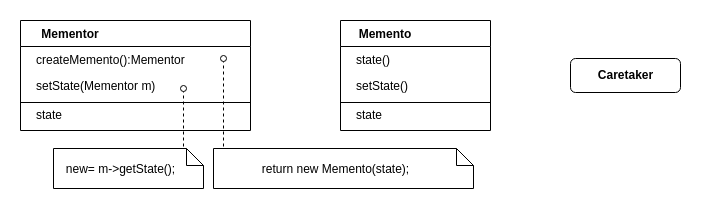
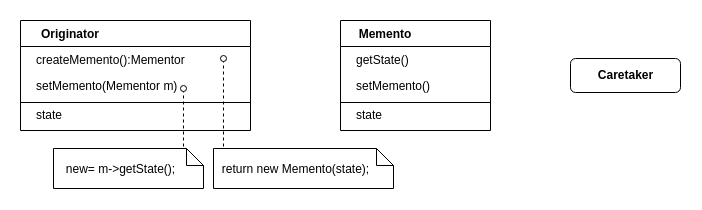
node "Mementor": label "Mementor" -> "Originator"
node "state()": label "state()" -> "getState()"
node "setState(Mementor m)": label "setState(Mementor m)" -> "setMemento(Mementor m)"
node "setState()": label "setState()" -> "setMemento()"
node "return new Memento(state);": size 260x40 -> 180x40
